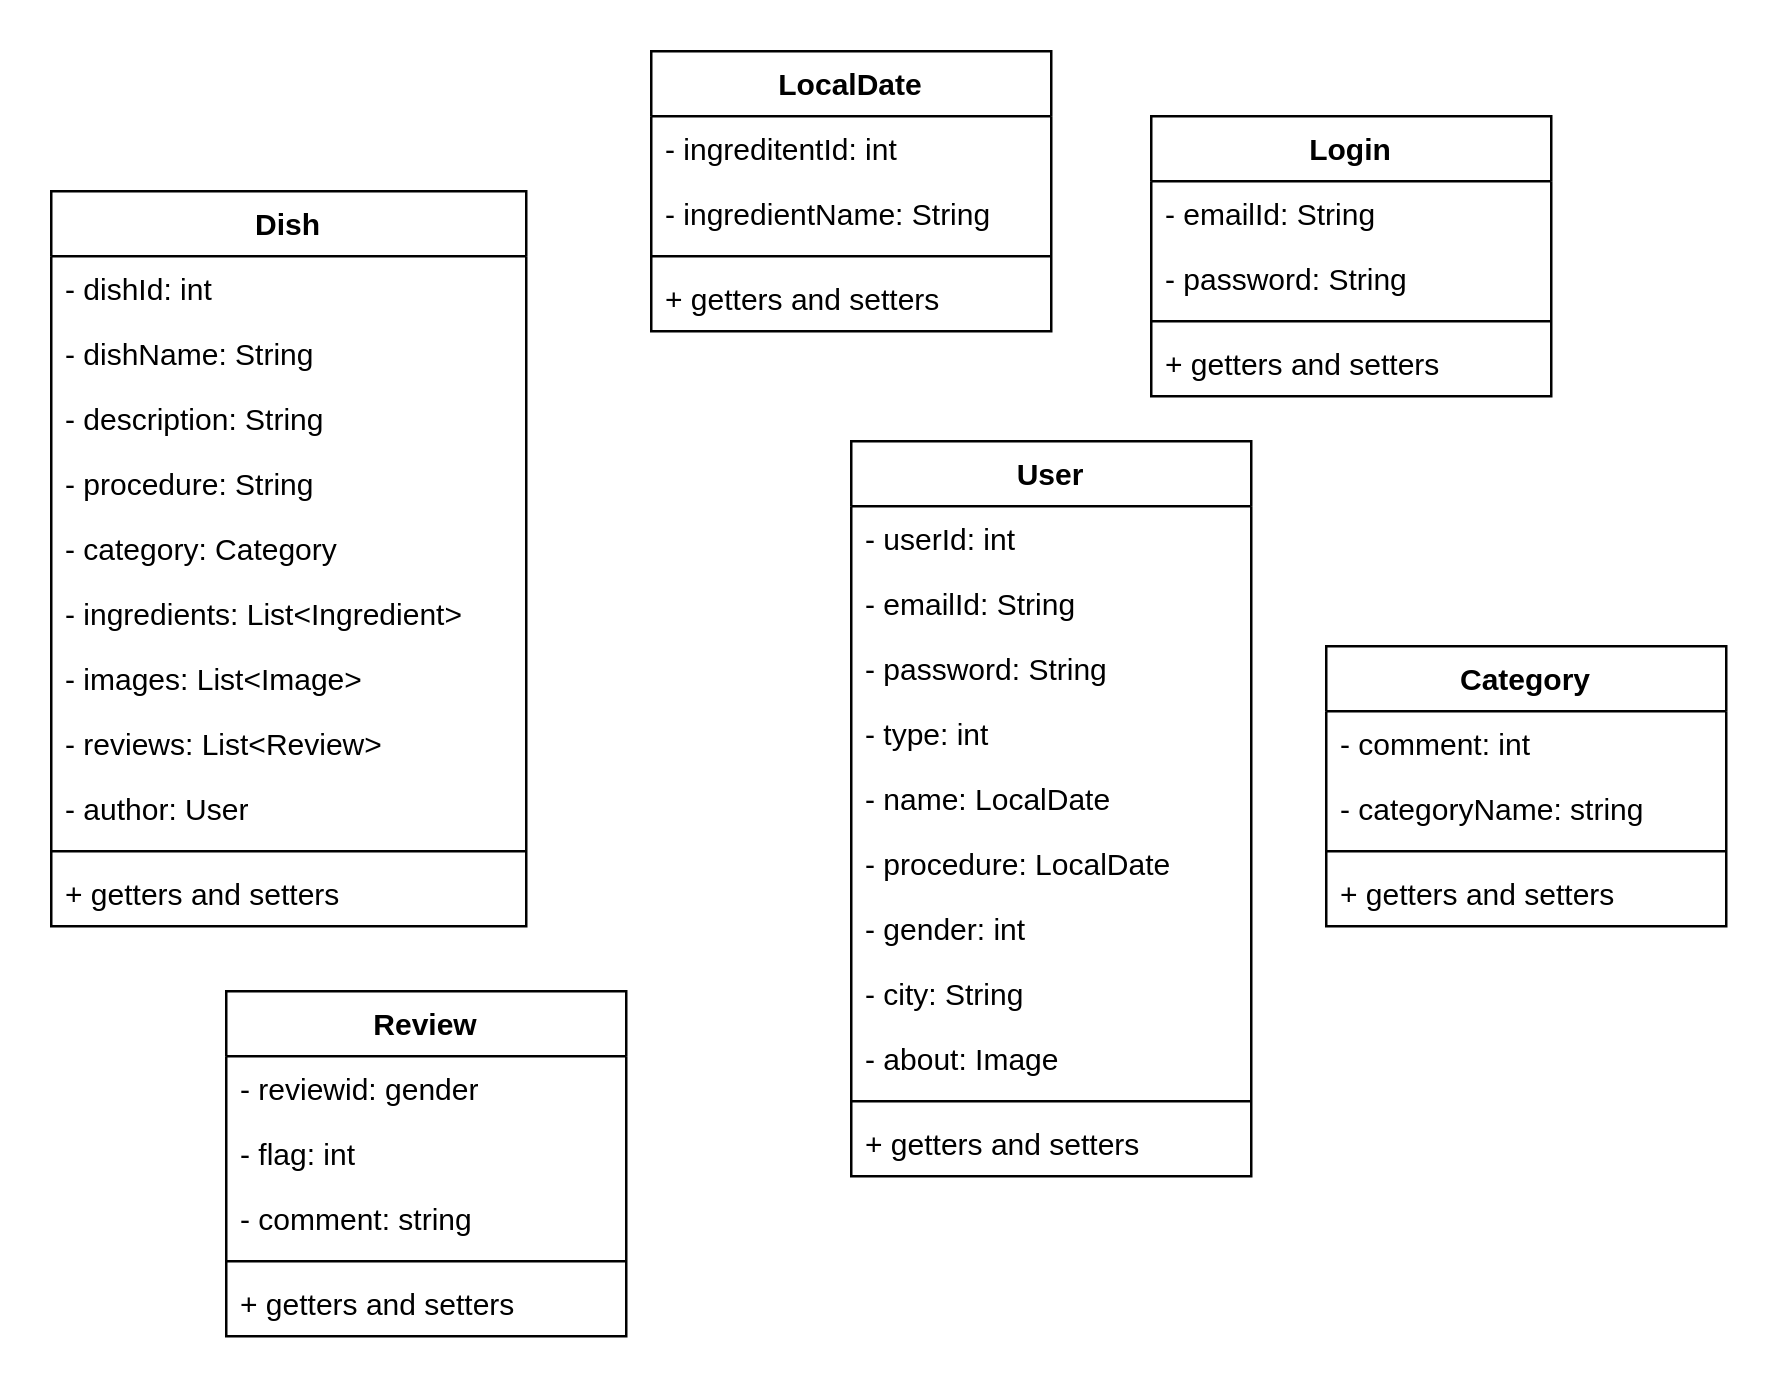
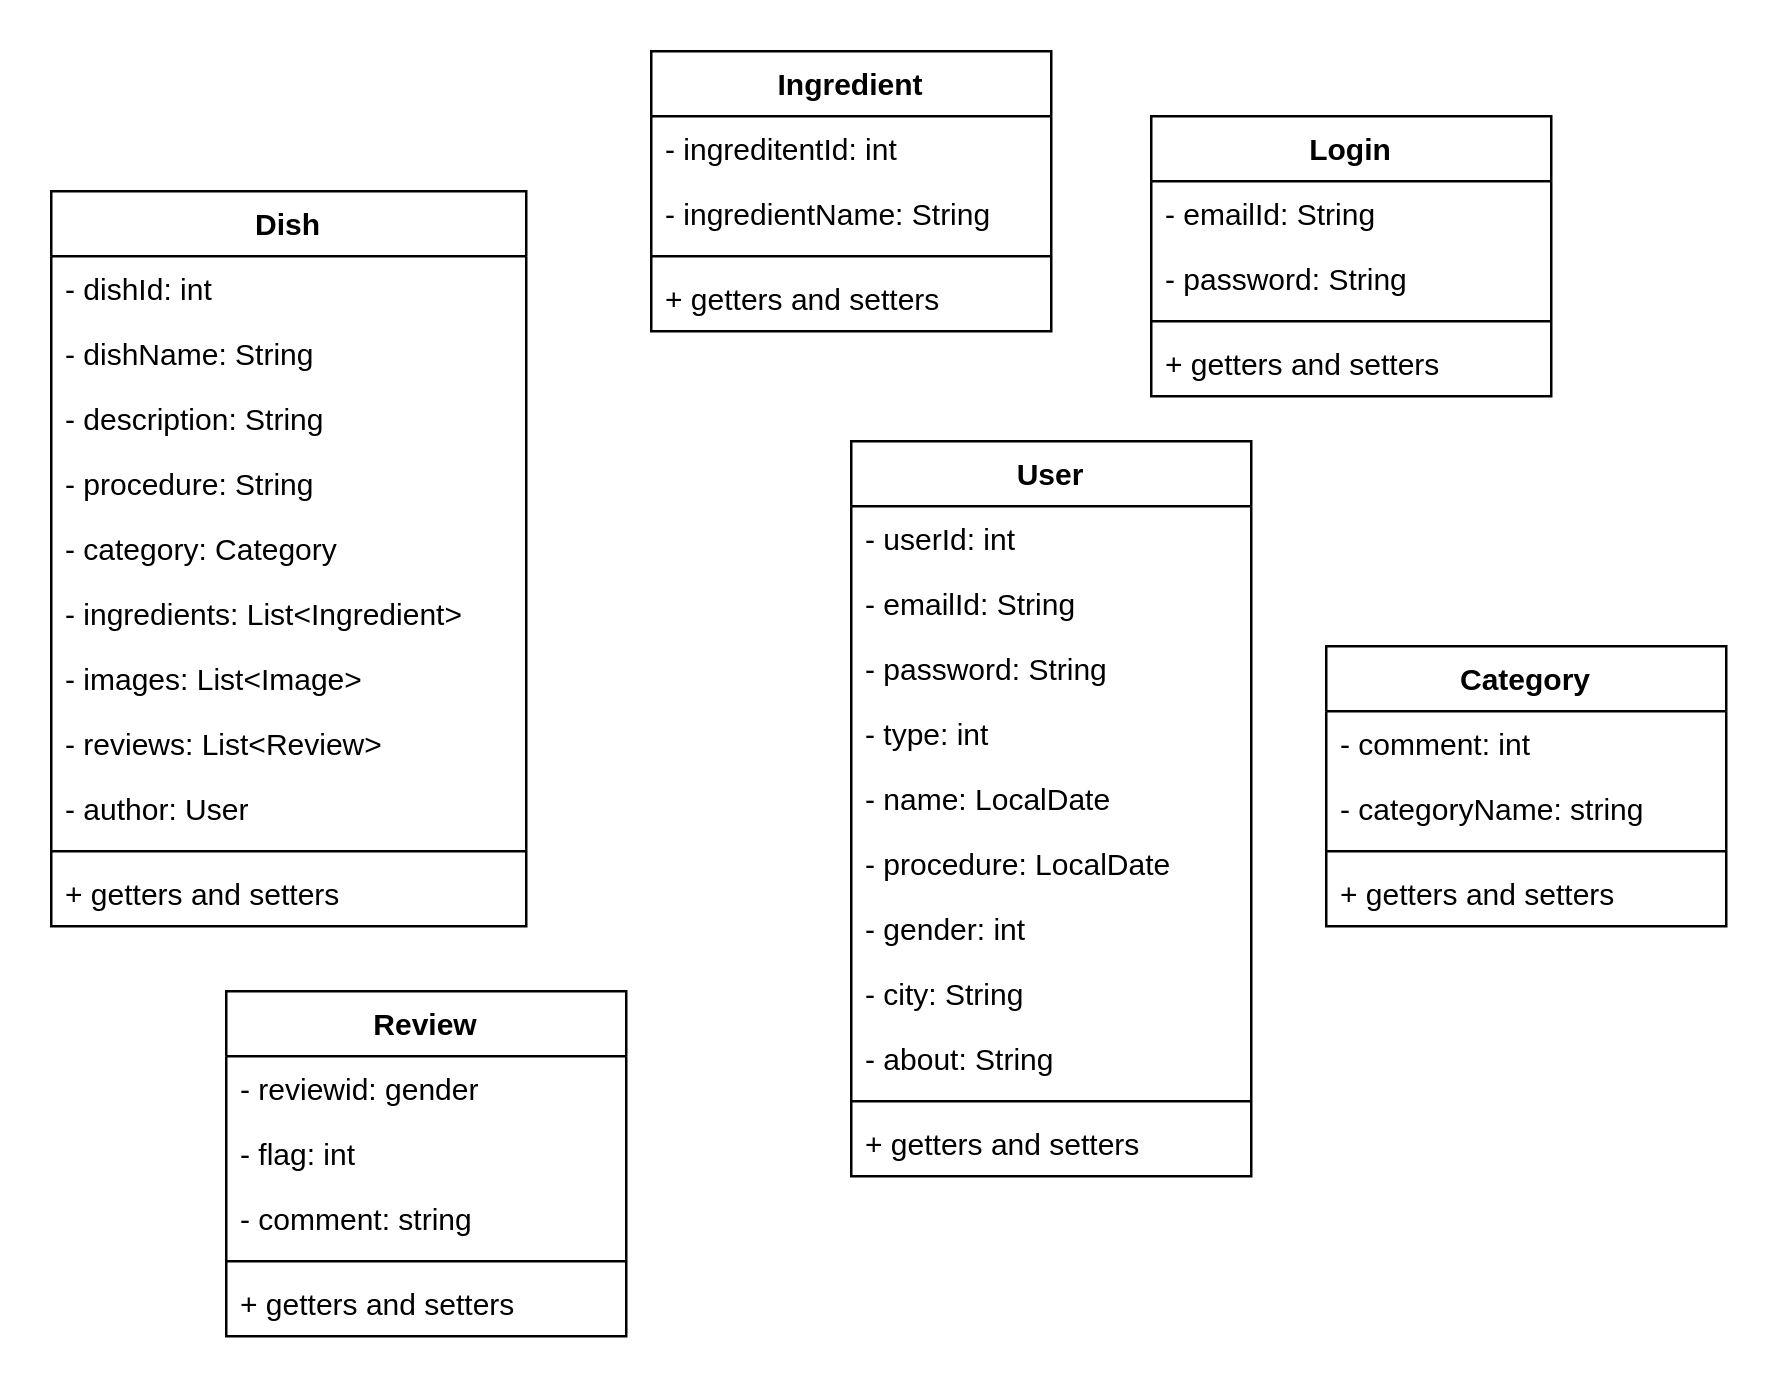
node "LocalDate": label "LocalDate" -> "Ingredient"
node "- about: Image": label "- about: Image" -> "- about: String"
